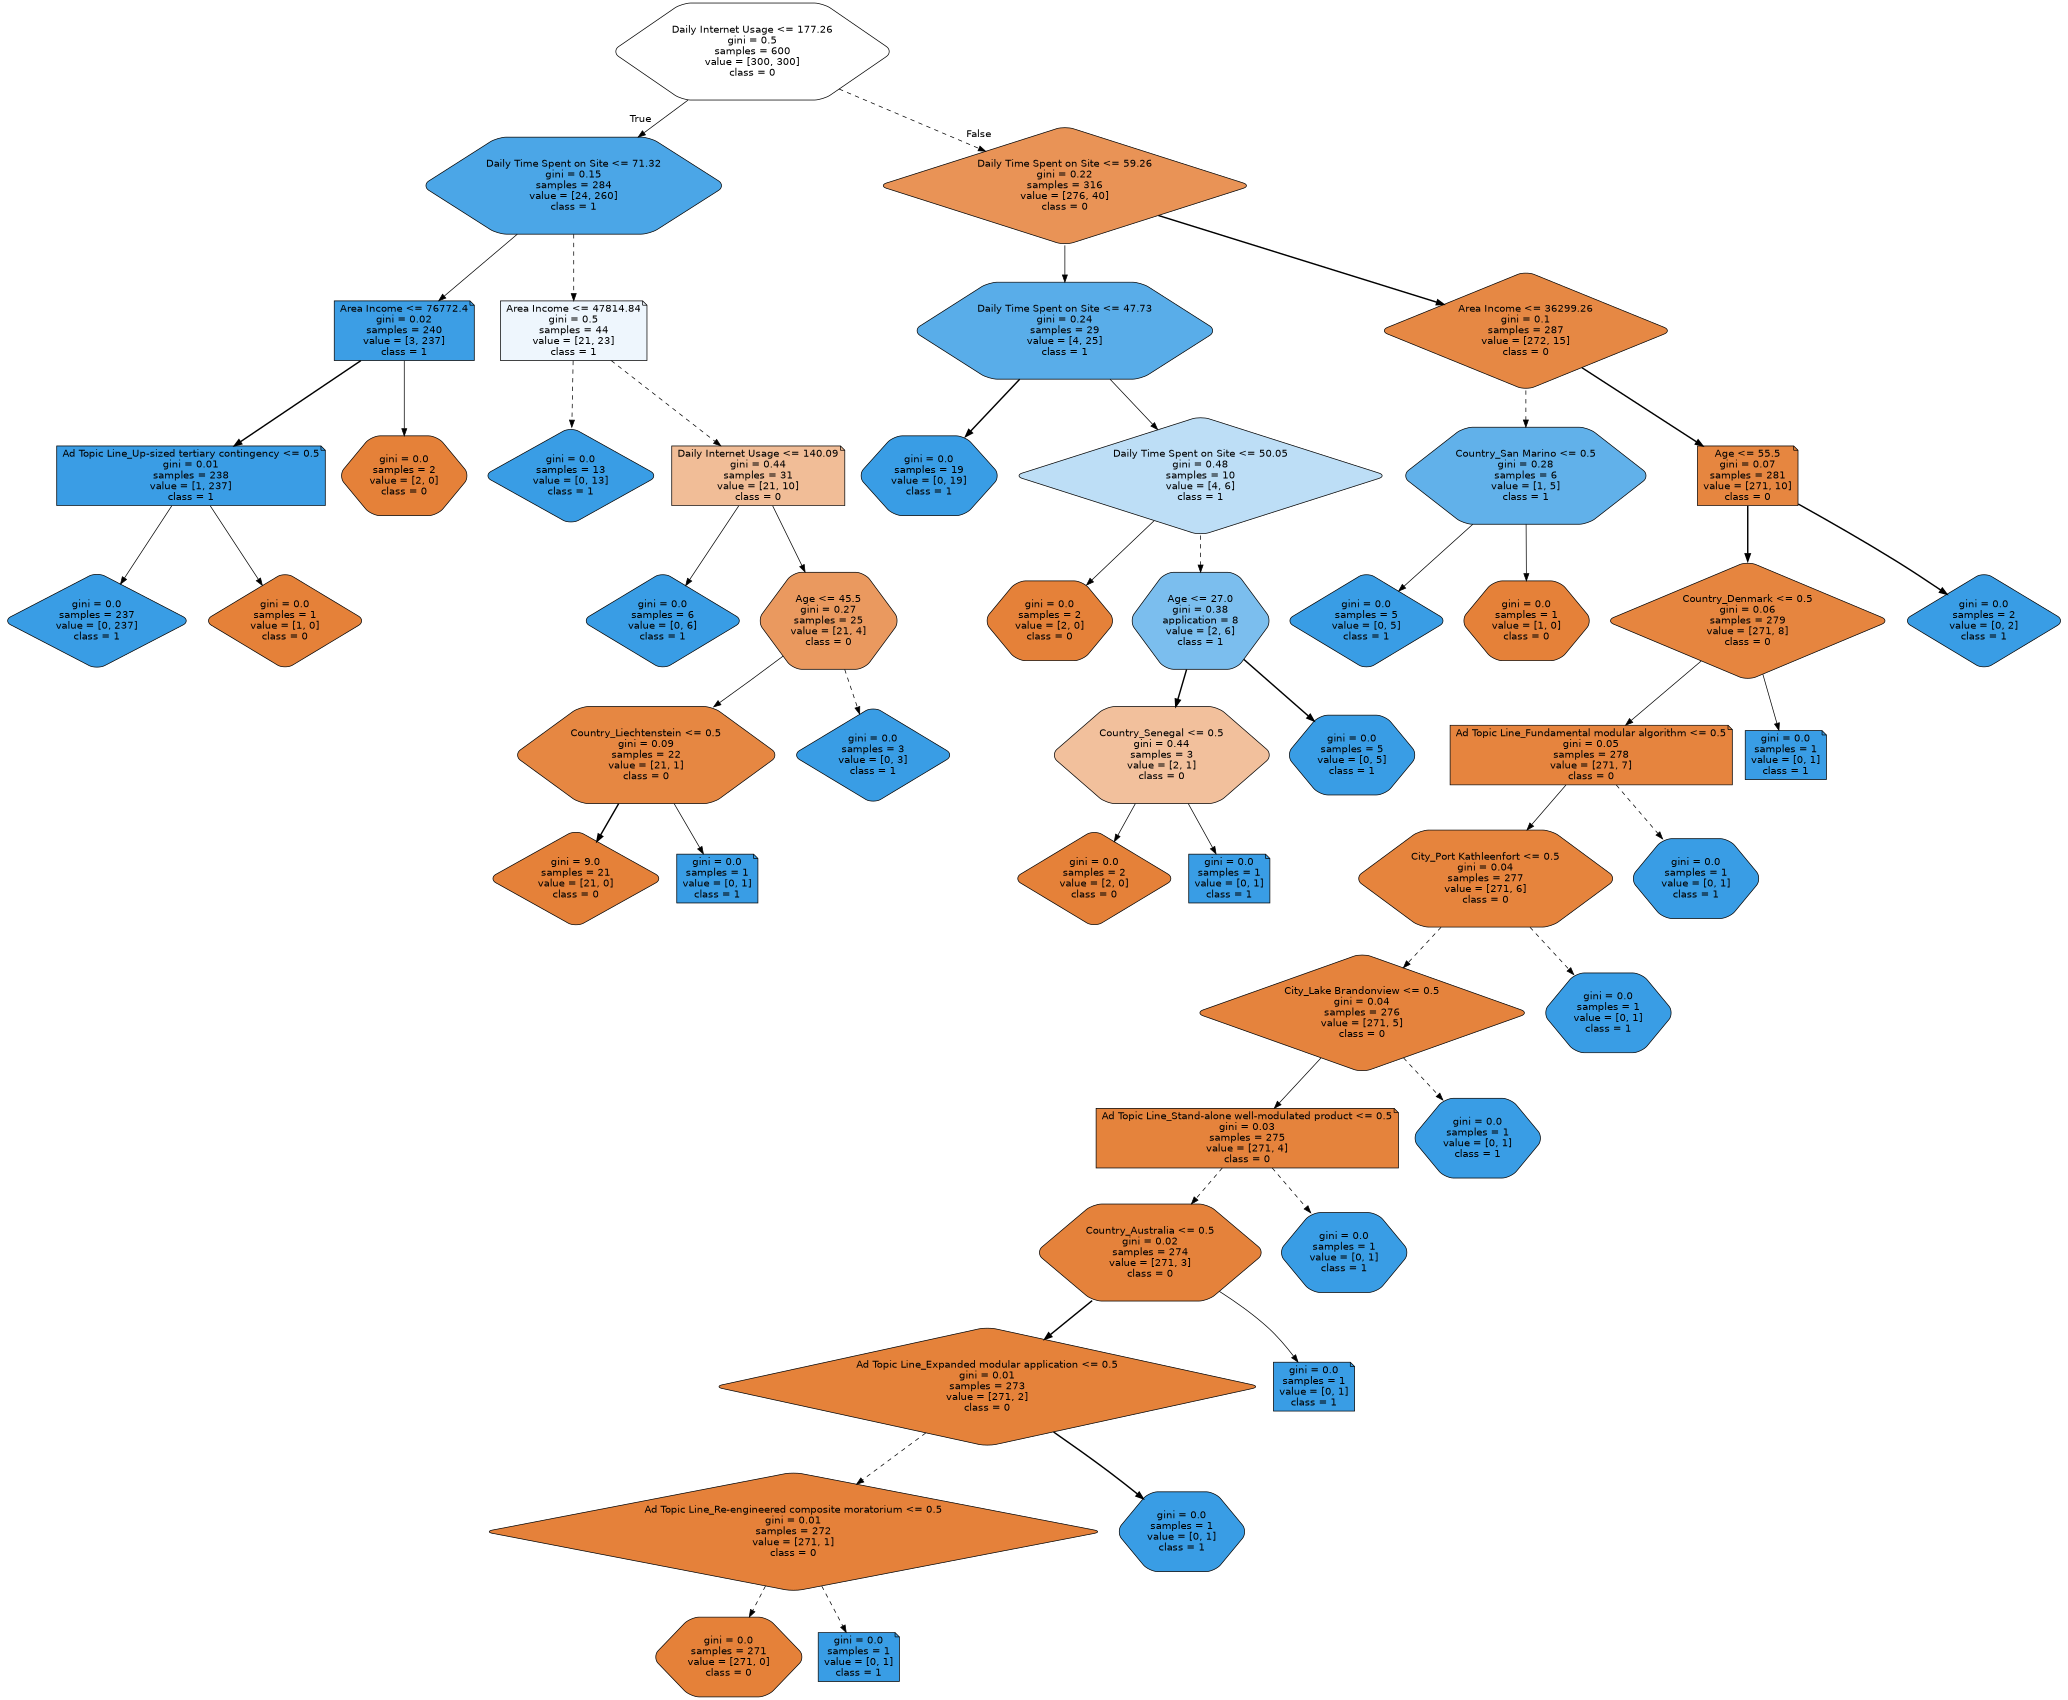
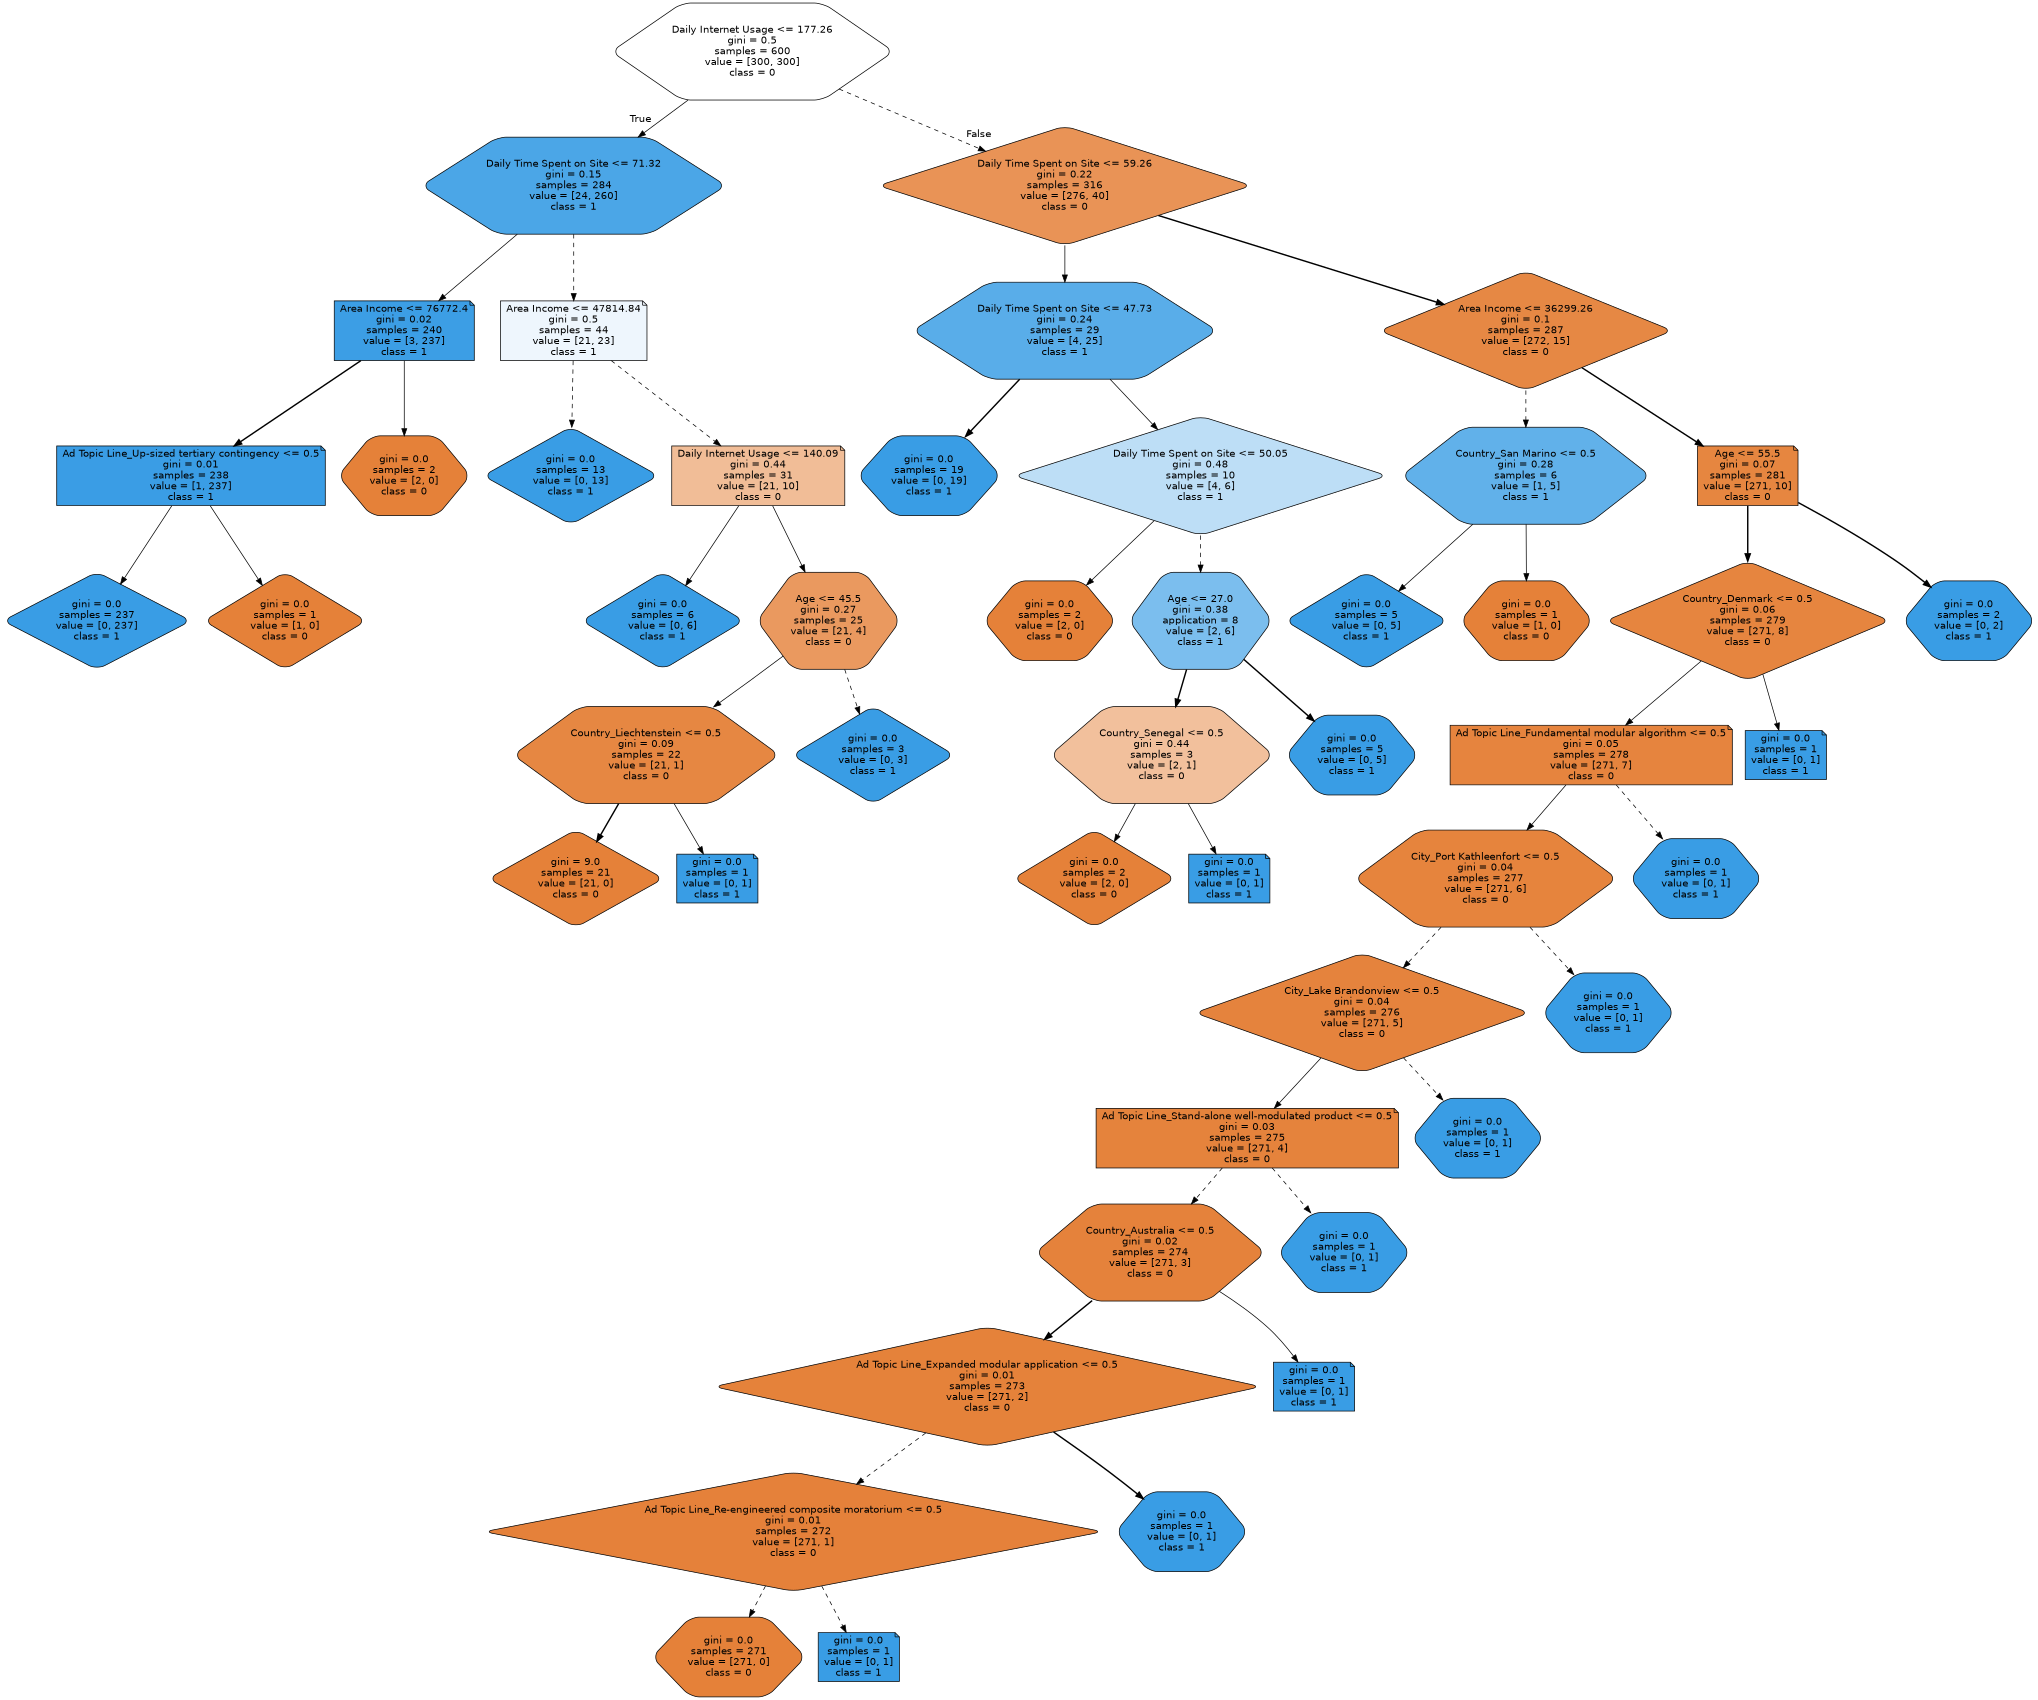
node "gini = 0.0 samples = 2 value = [0, 2] class = 1": shape diamond -> hexagon
